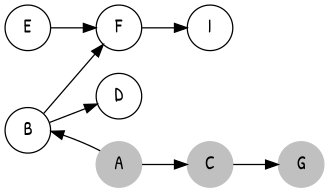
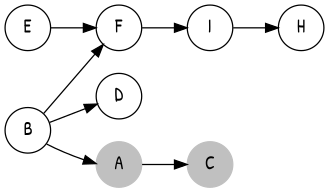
node "H": added
edge "A" -> "B": reversed
node "G": removed
